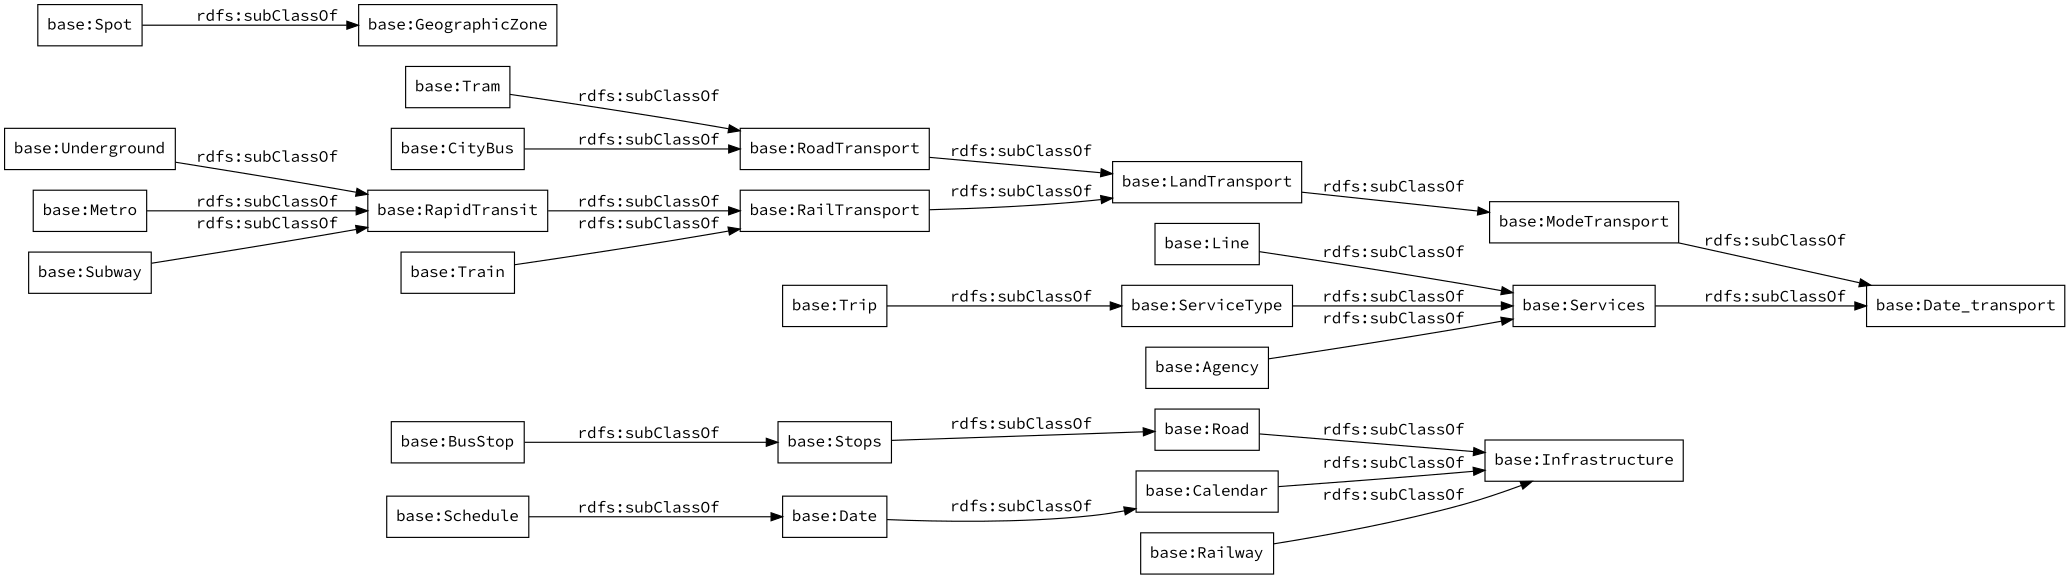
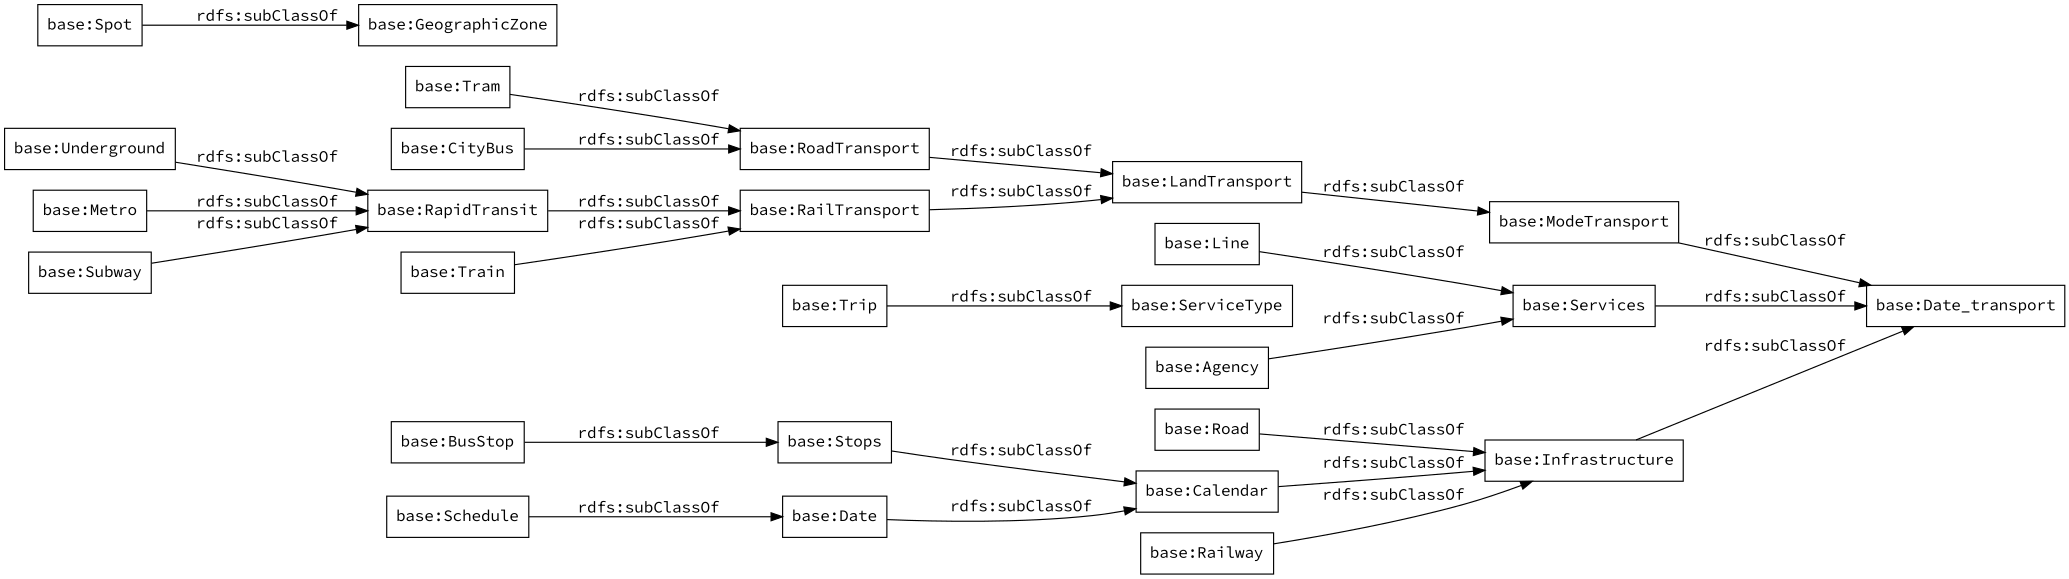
edge "base:ServiceType" -> "base:Services": removed, label "rdfs:subClassOf"
edge "base:Infrastructure" -> "base:Date_transport": added, label "rdfs:subClassOf"
edge "base:Stops" -> "base:Road": now "base:Stops" -> "base:Calendar"
